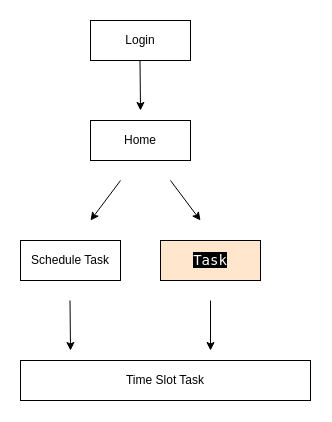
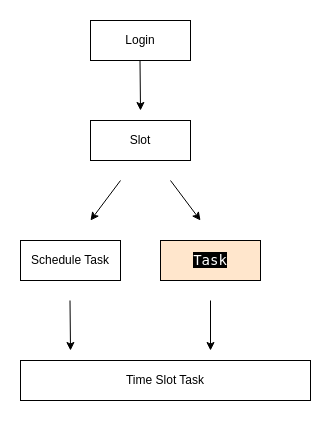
node "Home": label "Home" -> "Slot"
